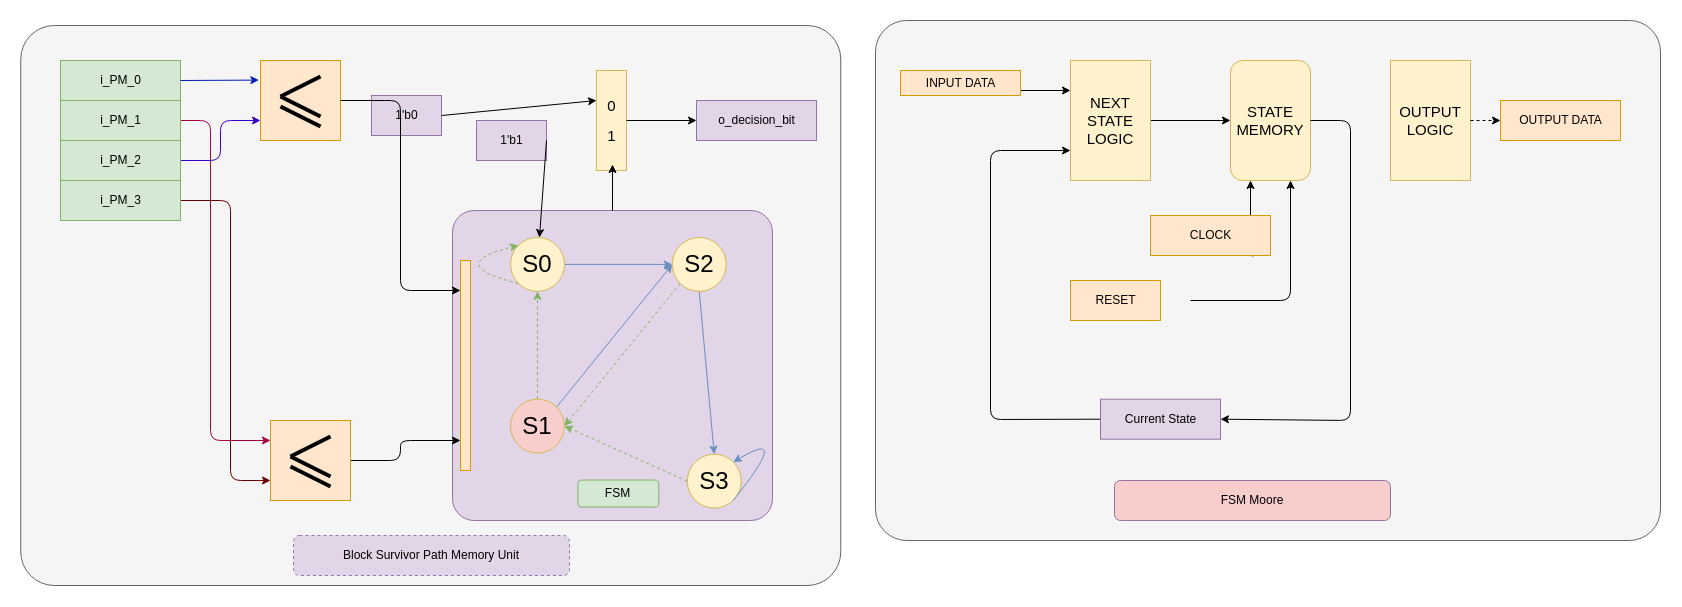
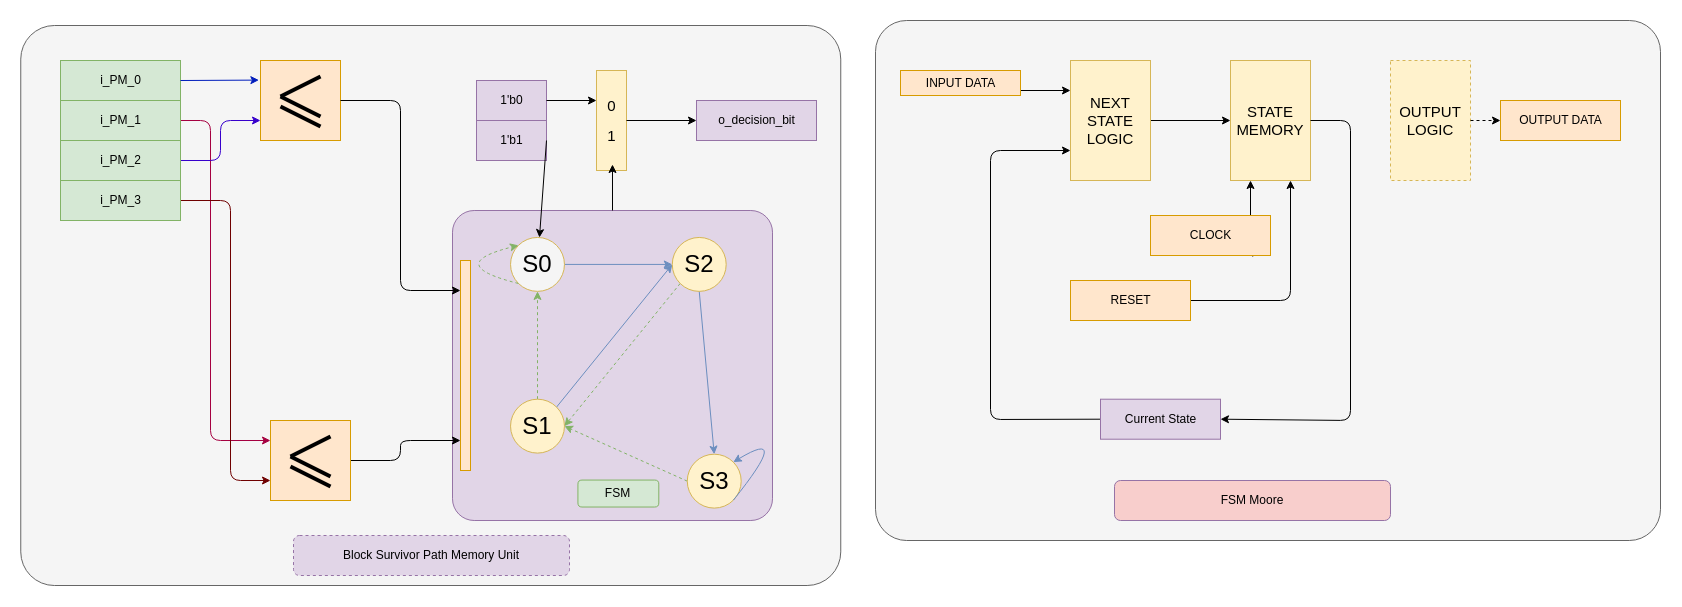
node "1'b0": moved (407, 116) -> (512, 101)
node "STATE MEMORY": shape rounded rectangle -> rectangle
node "OUTPUT LOGIC": style solid -> dashed
node "S0": fillcolor #fff2cc -> #f5f5f5
node "RESET": size 90x40 -> 120x40
node "S1": fillcolor #f8cecc -> #fff2cc
